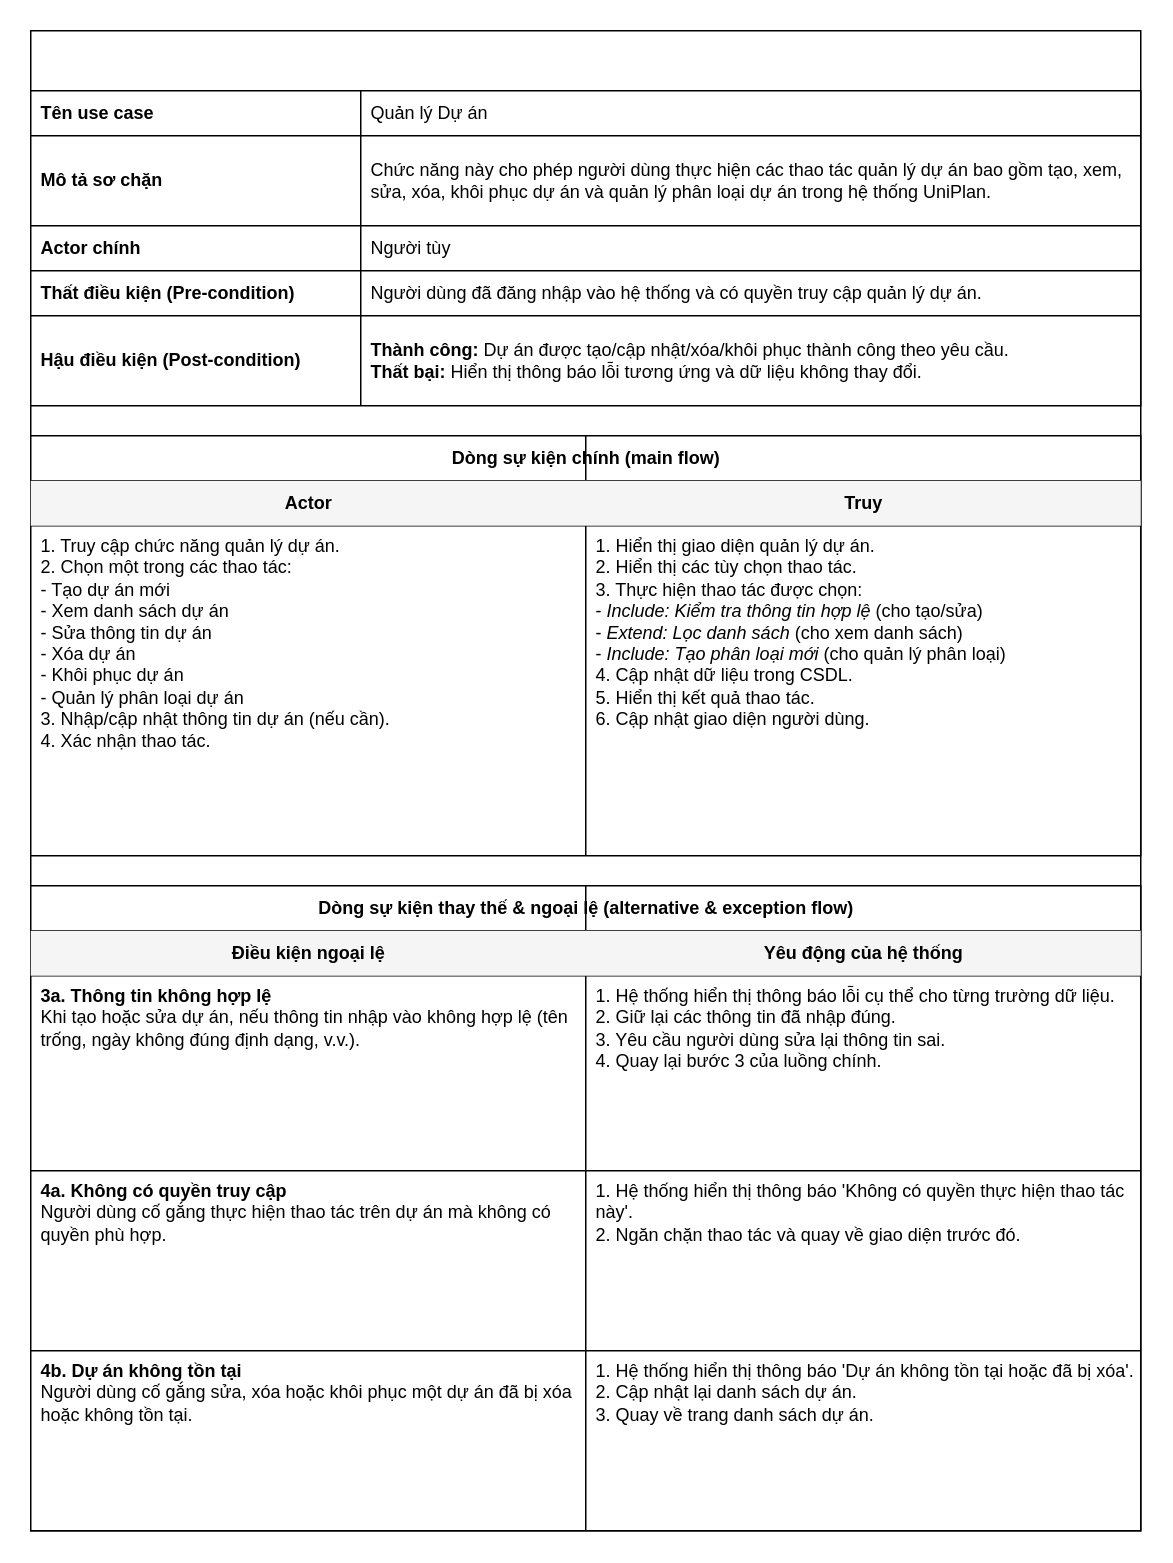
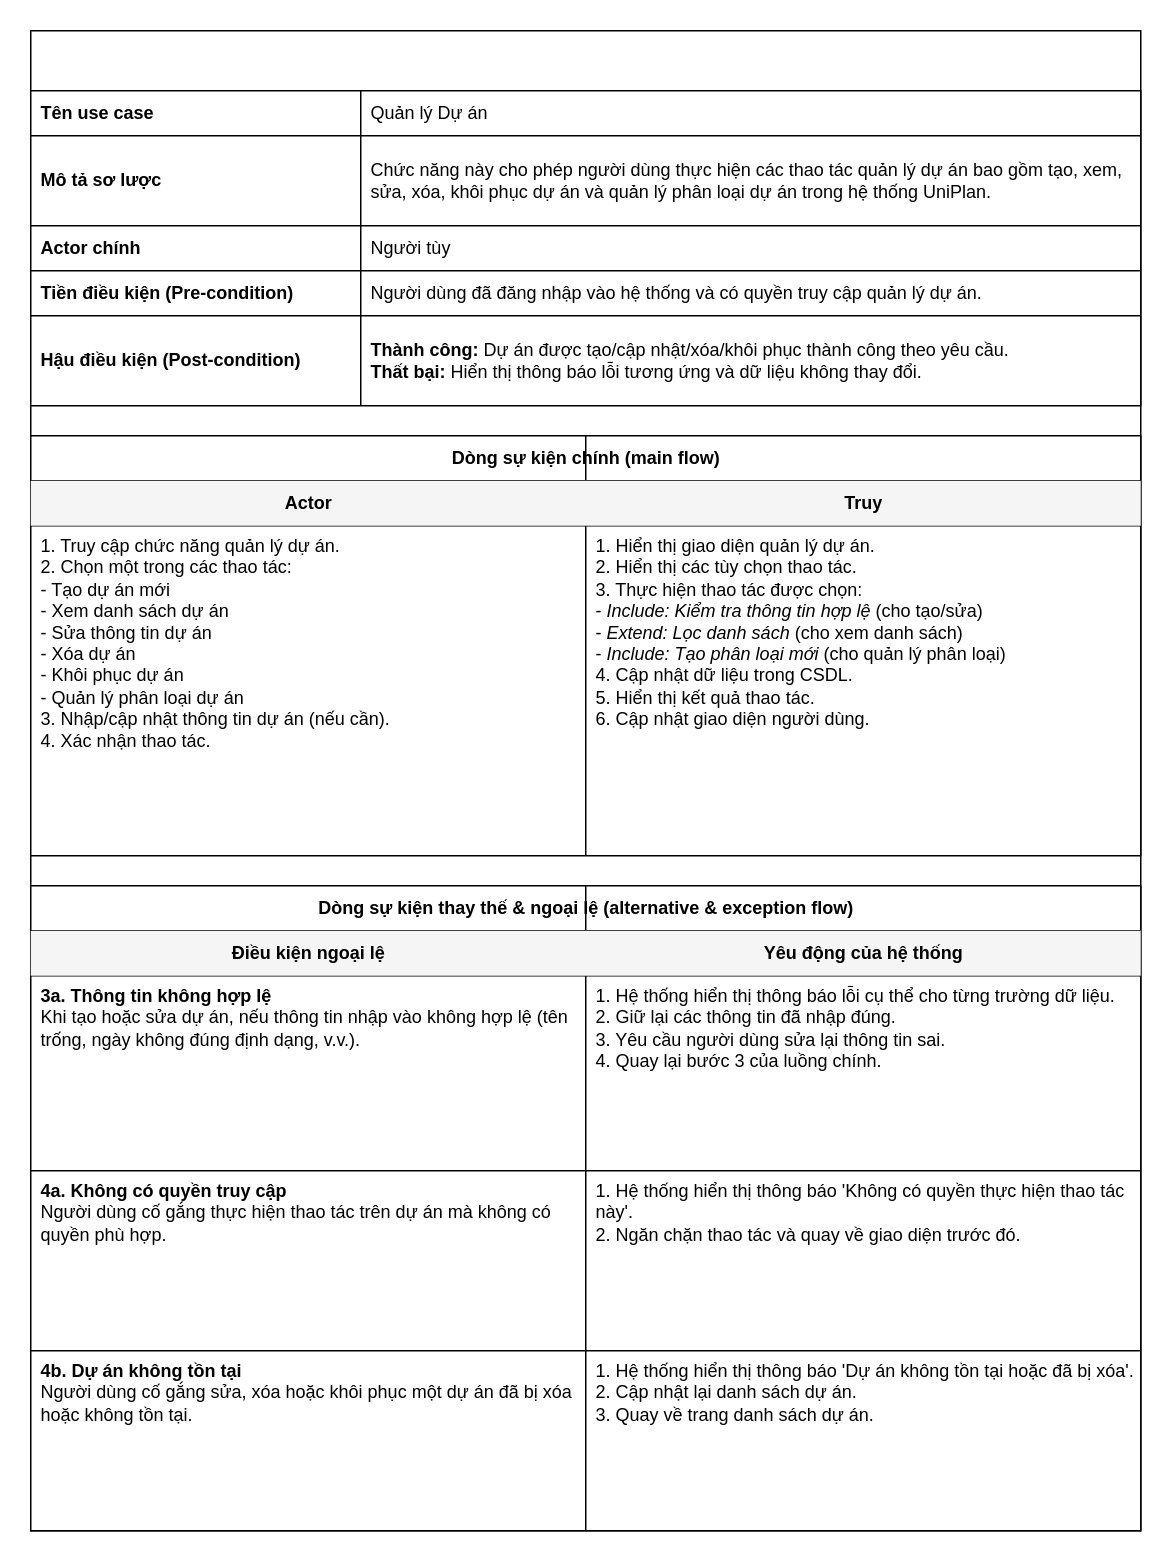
node "Mô tả sơ chặn": label "Mô tả sơ chặn" -> "Mô tả sơ lược"
node "Thất điều kiện (Pre-condition)": label "Thất điều kiện (Pre-condition)" -> "Tiền điều kiện (Pre-condition)"
